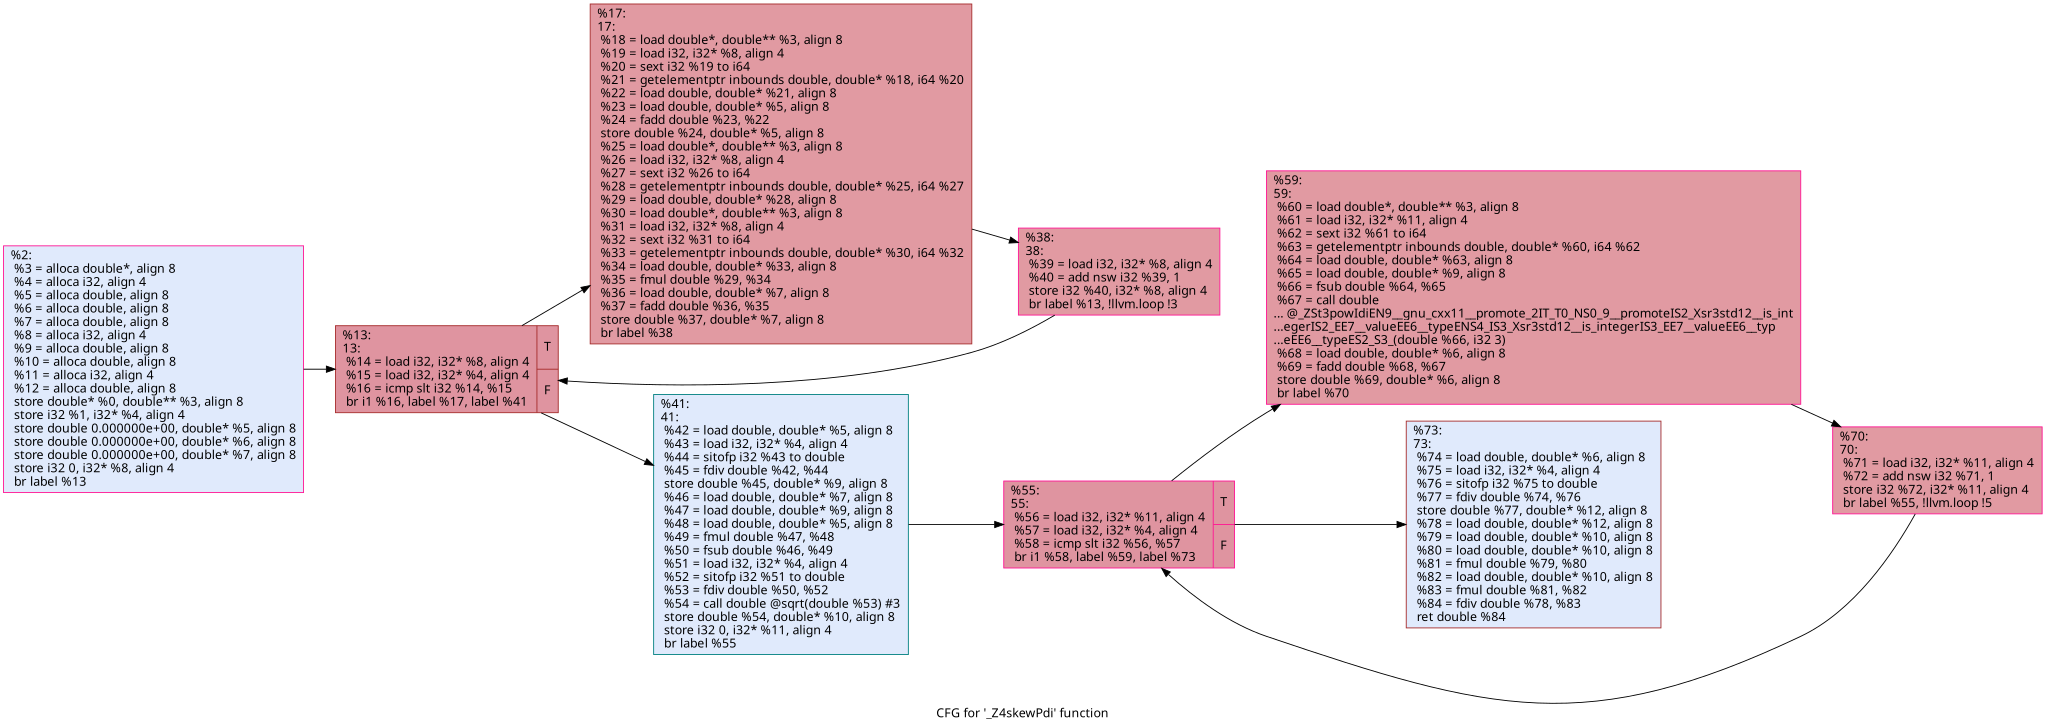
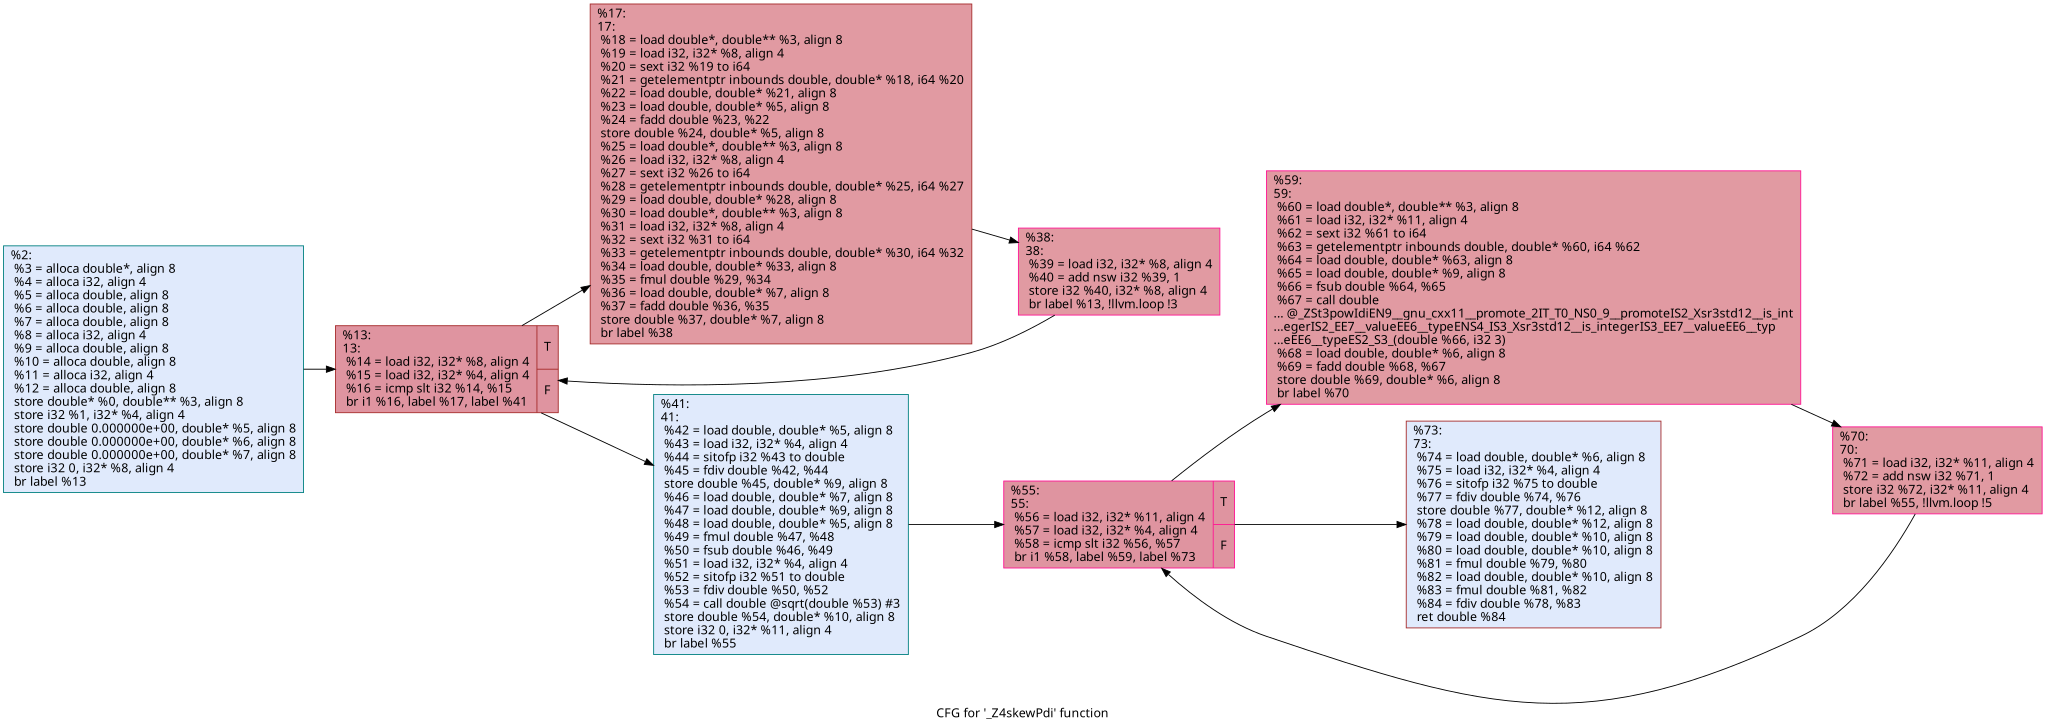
node "%2:": color deeppink -> teal
